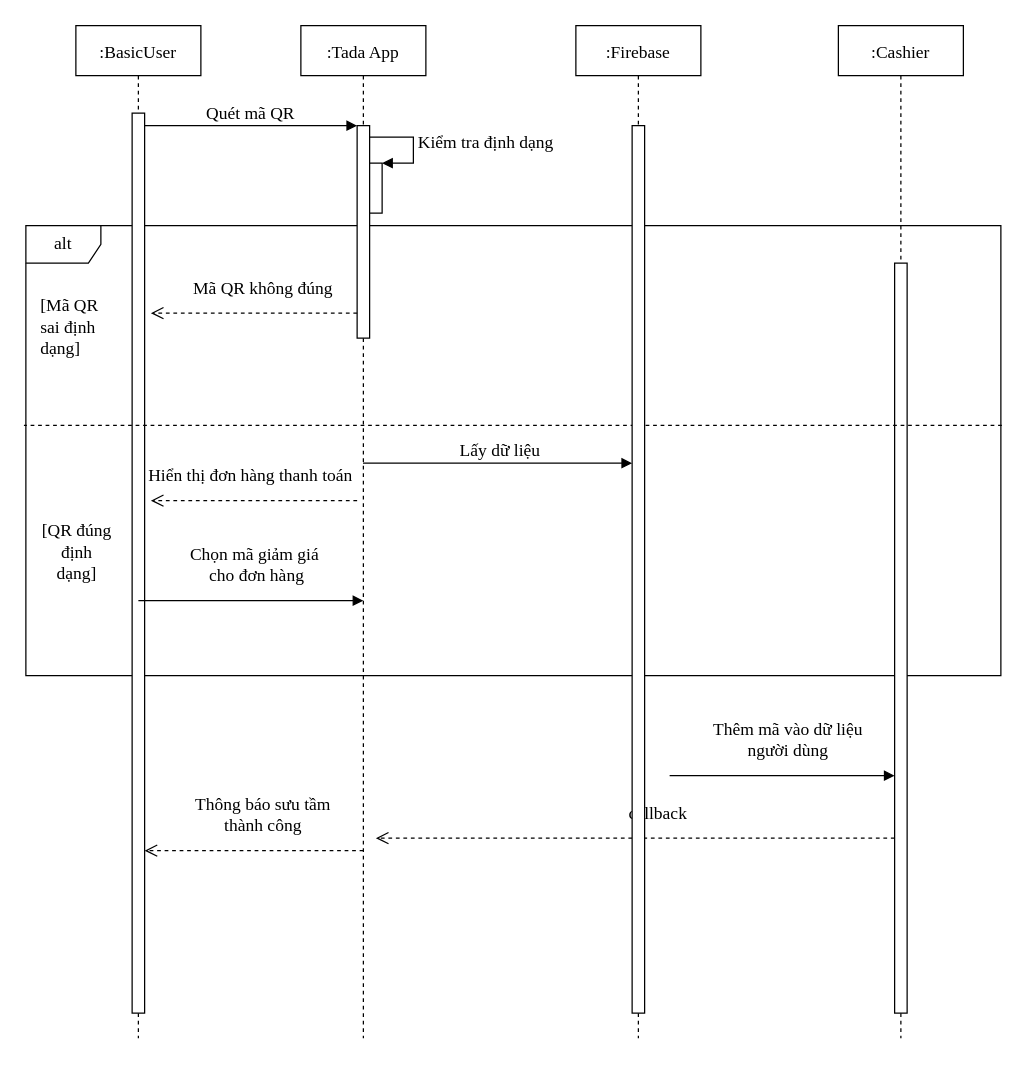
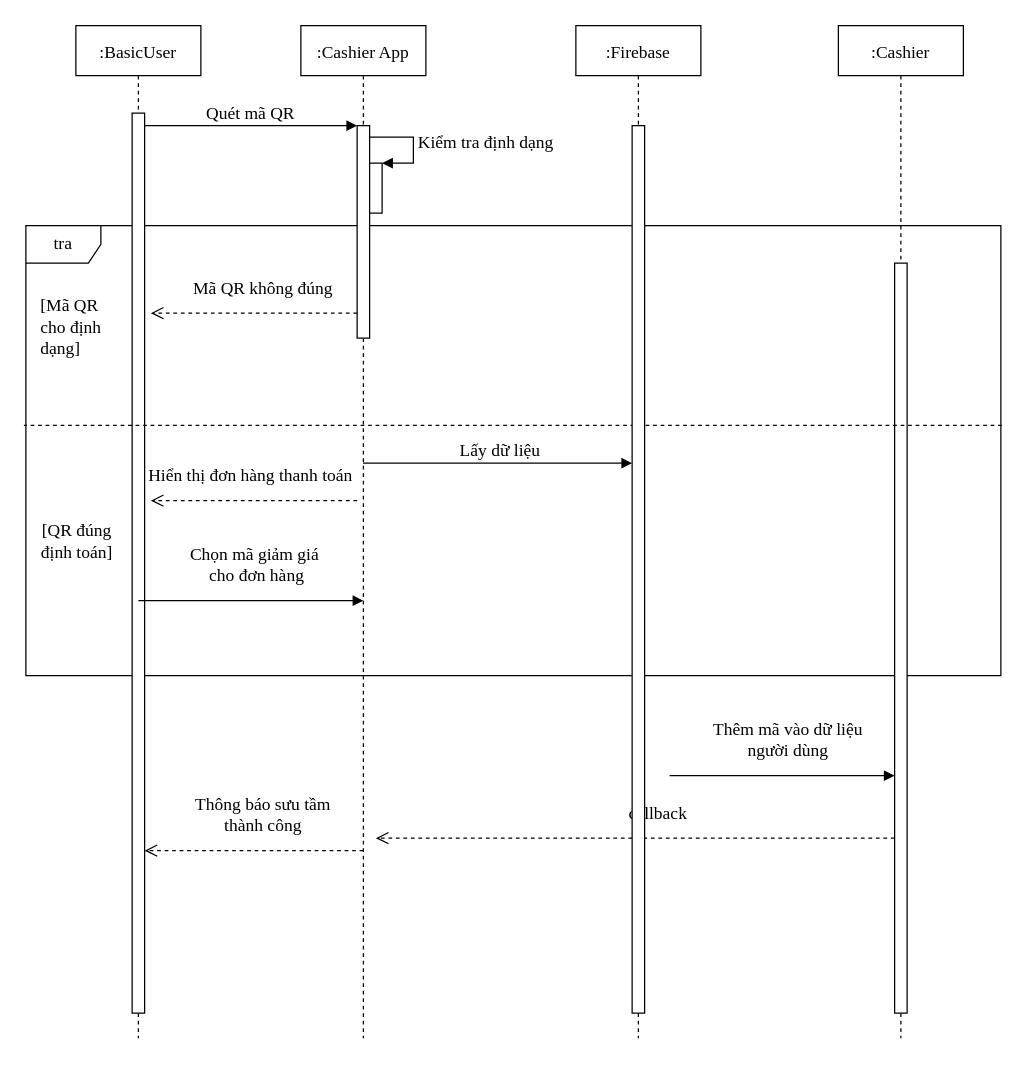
node ":Tada App": label ":Tada App" -> ":Cashier App"
node "alt": label "alt" -> "tra"
node "[Mã QR sai định dạng]": label "[Mã QR sai định dạng]" -> "[Mã QR cho định dạng]"
node "[QR đúng định dạng]": label "[QR đúng định dạng]" -> "[QR đúng định toán]"
